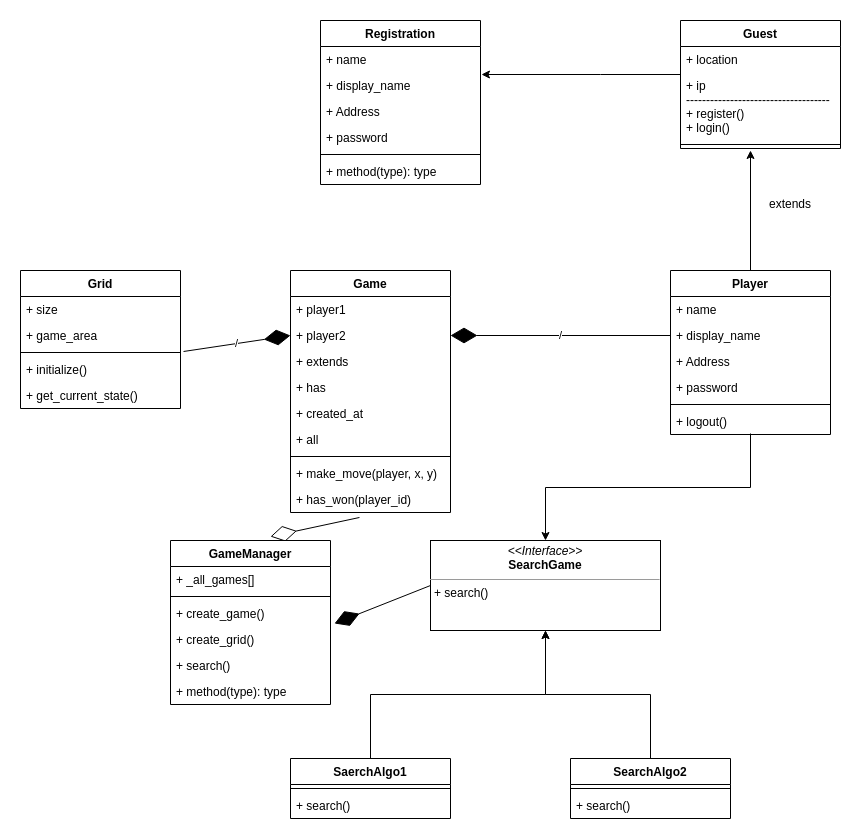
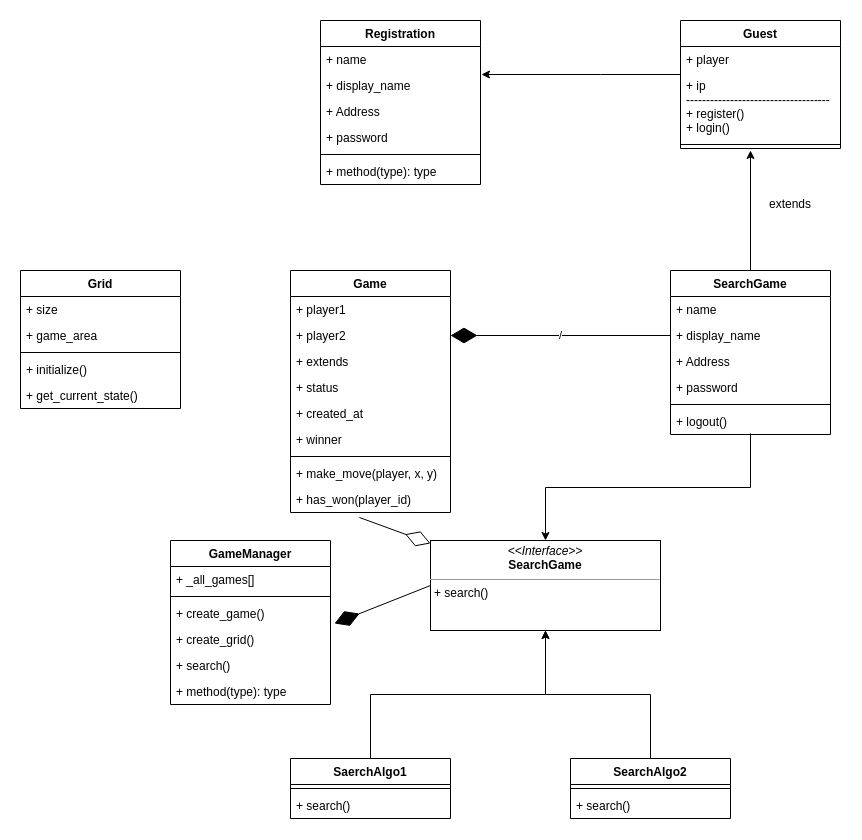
node "+ location": label "+ location" -> "+ player"
node "Player": label "Player" -> "SearchGame"
edge "+ game_area" -> "+ player2": removed, label "/"
node "+ has": label "+ has" -> "+ status"
node "+ all": label "+ all" -> "+ winner"
edge "+ has_won(player_id)" -> "GameManager": now "+ has_won(player_id)" -> "<<Interface>> SearchGame + search()"
